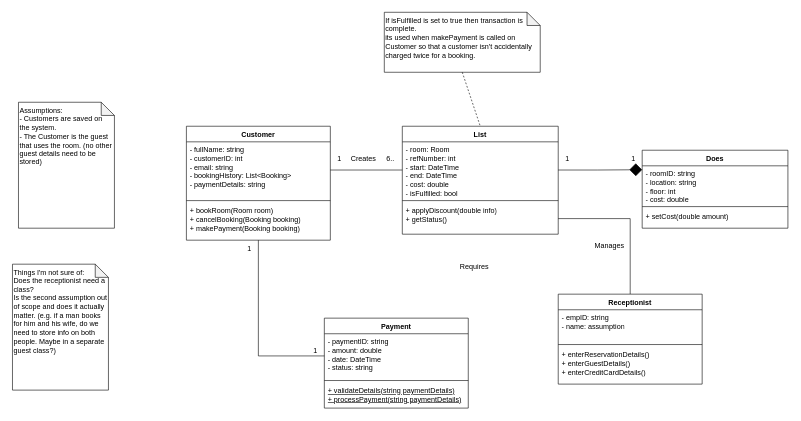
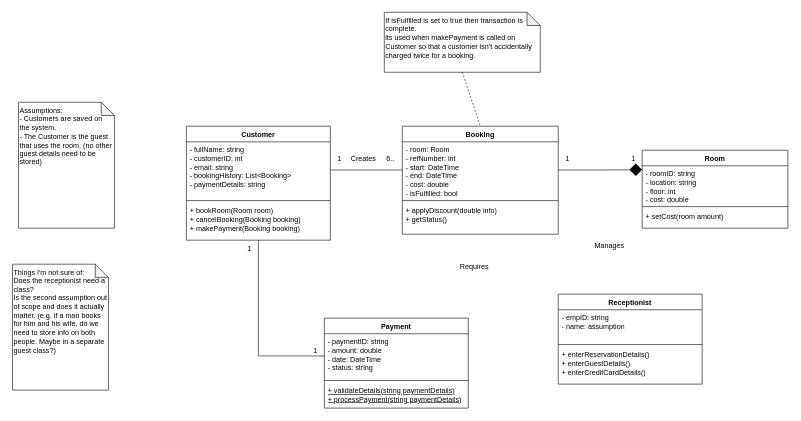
node "List": label "List" -> "Booking"
node "Does": label "Does" -> "Room"
node "+ setCost(double amount)": label "+ setCost(double amount)" -> "+ setCost(room amount)"
edge "+ applyDiscount(double info) + getStatus()" -- "Receptionist": removed
